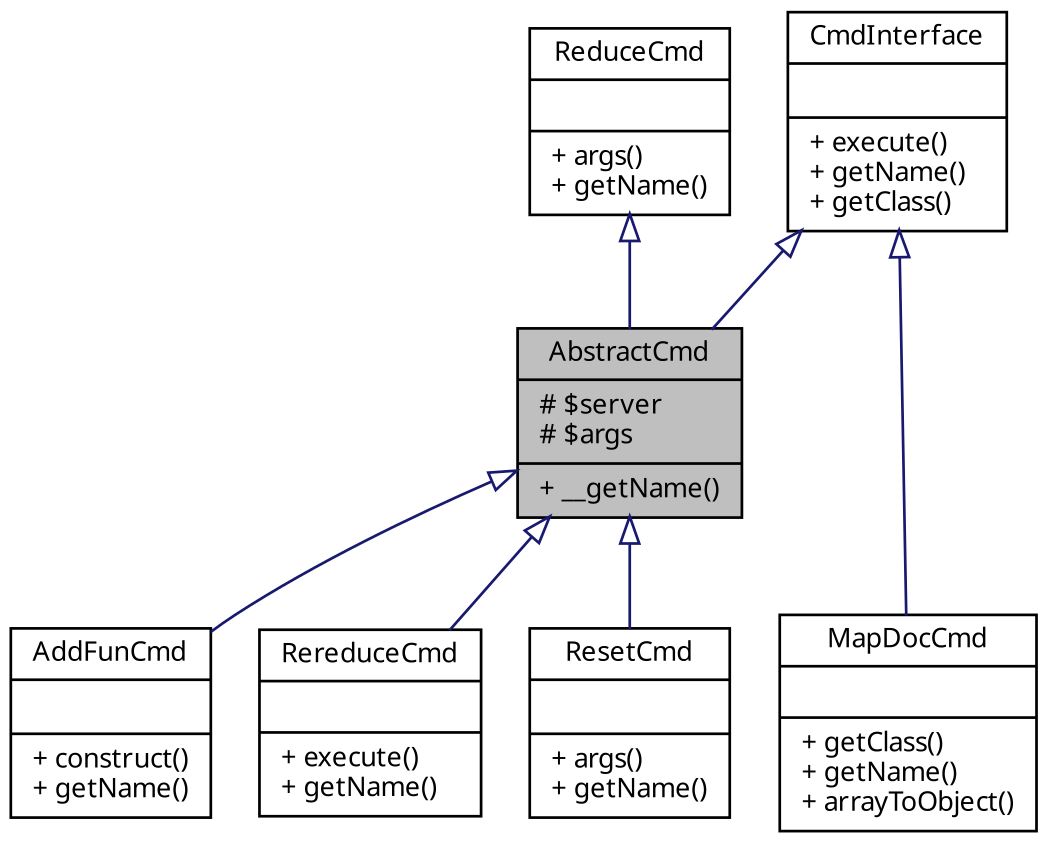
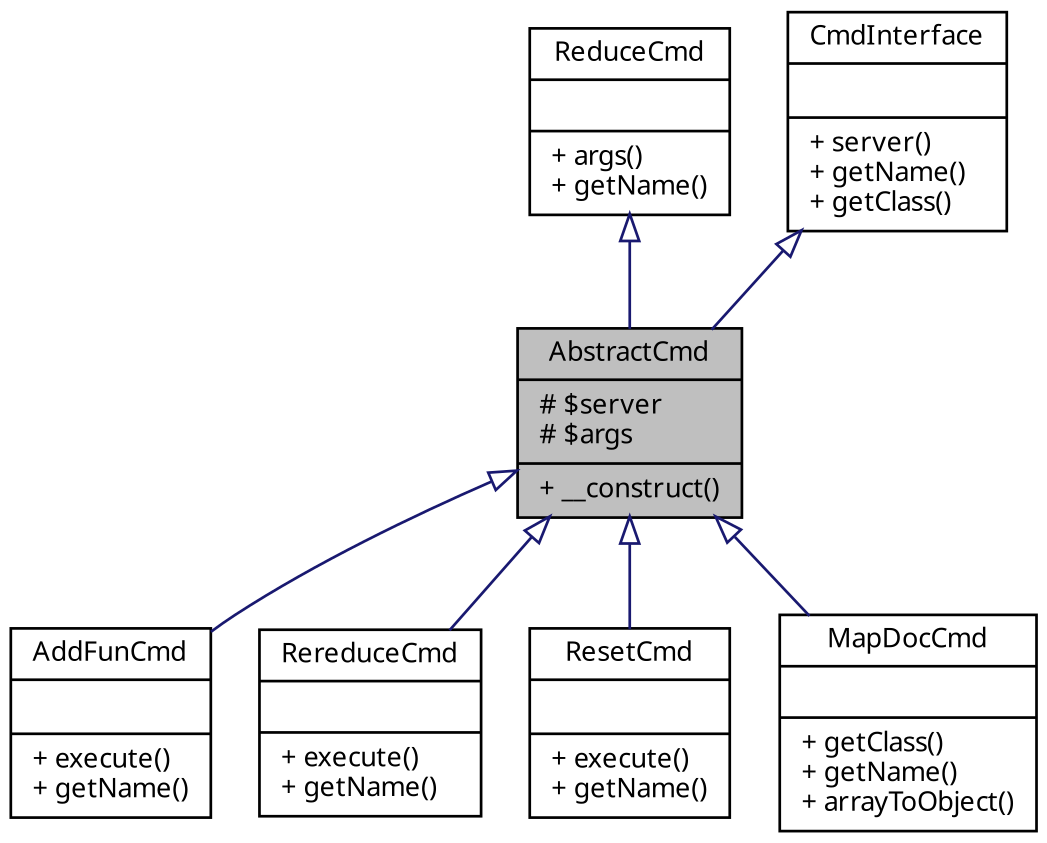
node "CmdInterface": text "+ execute()" -> "+ server()"
edge "MapDocCmd" -> "CmdInterface": now "MapDocCmd" -> "AbstractCmd"
node "AbstractCmd": text "+ __getName()" -> "+ __construct()"
node "AddFunCmd": text "+ construct()" -> "+ execute()"
node "ResetCmd": text "+ args()" -> "+ execute()"
